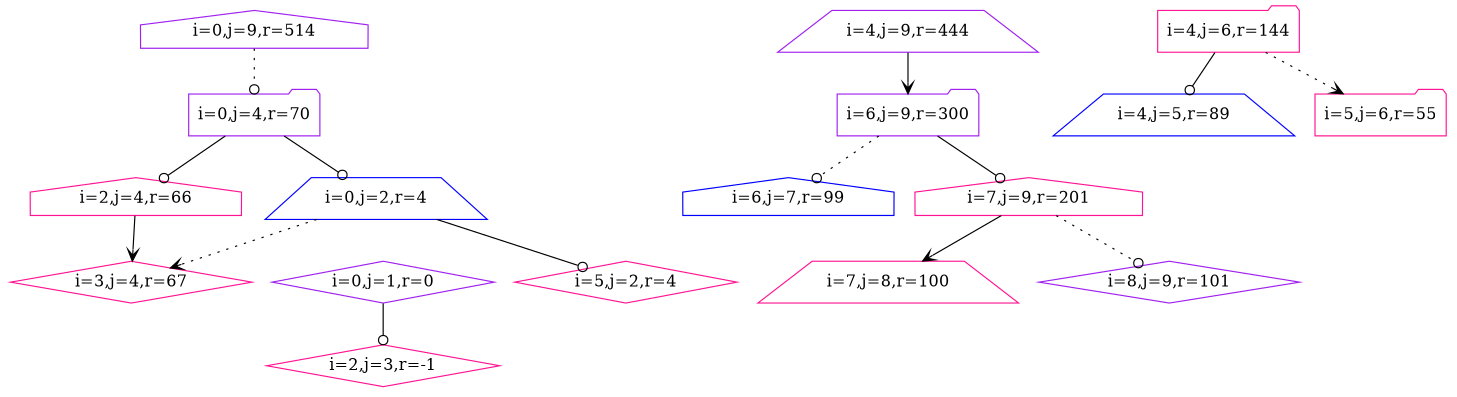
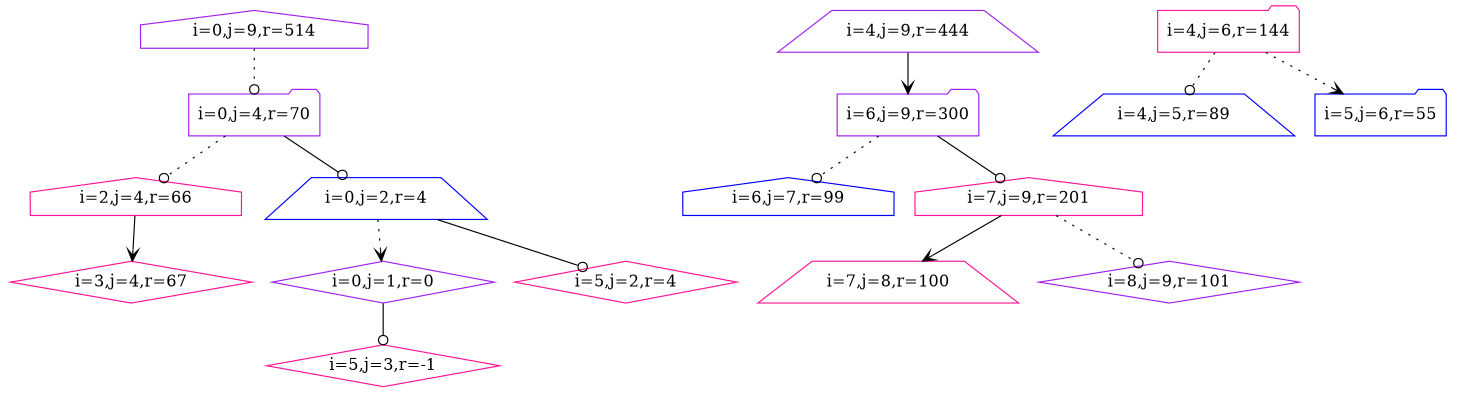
edge "i=4,j=6,r=144" -> "i=4,j=5,r=89": style solid -> dotted
node "i=5,j=6,r=55": color deeppink -> blue
edge "i=0,j=4,r=70" -> "i=2,j=4,r=66": style solid -> dotted
edge "i=0,j=2,r=4" -> "i=3,j=4,r=67": now "i=0,j=2,r=4" -> "i=0,j=1,r=0"
node "i=2,j=3,r=-1": label "i=2,j=3,r=-1" -> "i=5,j=3,r=-1"
